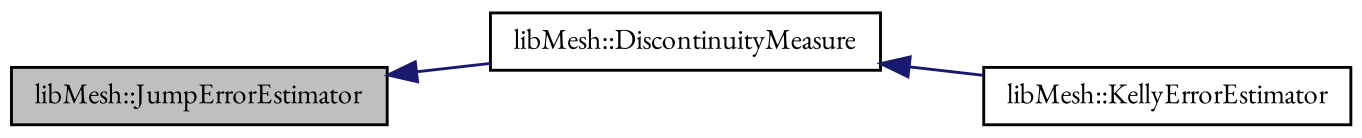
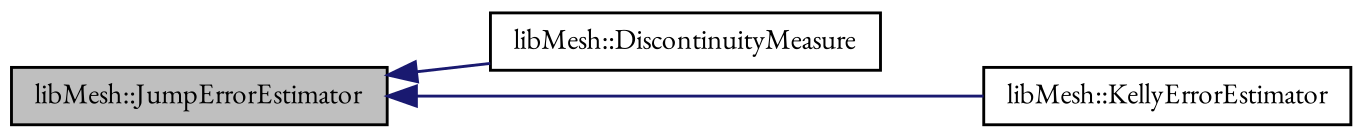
edge "libMesh::KellyErrorEstimator" -> "libMesh::DiscontinuityMeasure": now "libMesh::KellyErrorEstimator" -> "libMesh::JumpErrorEstimator"
